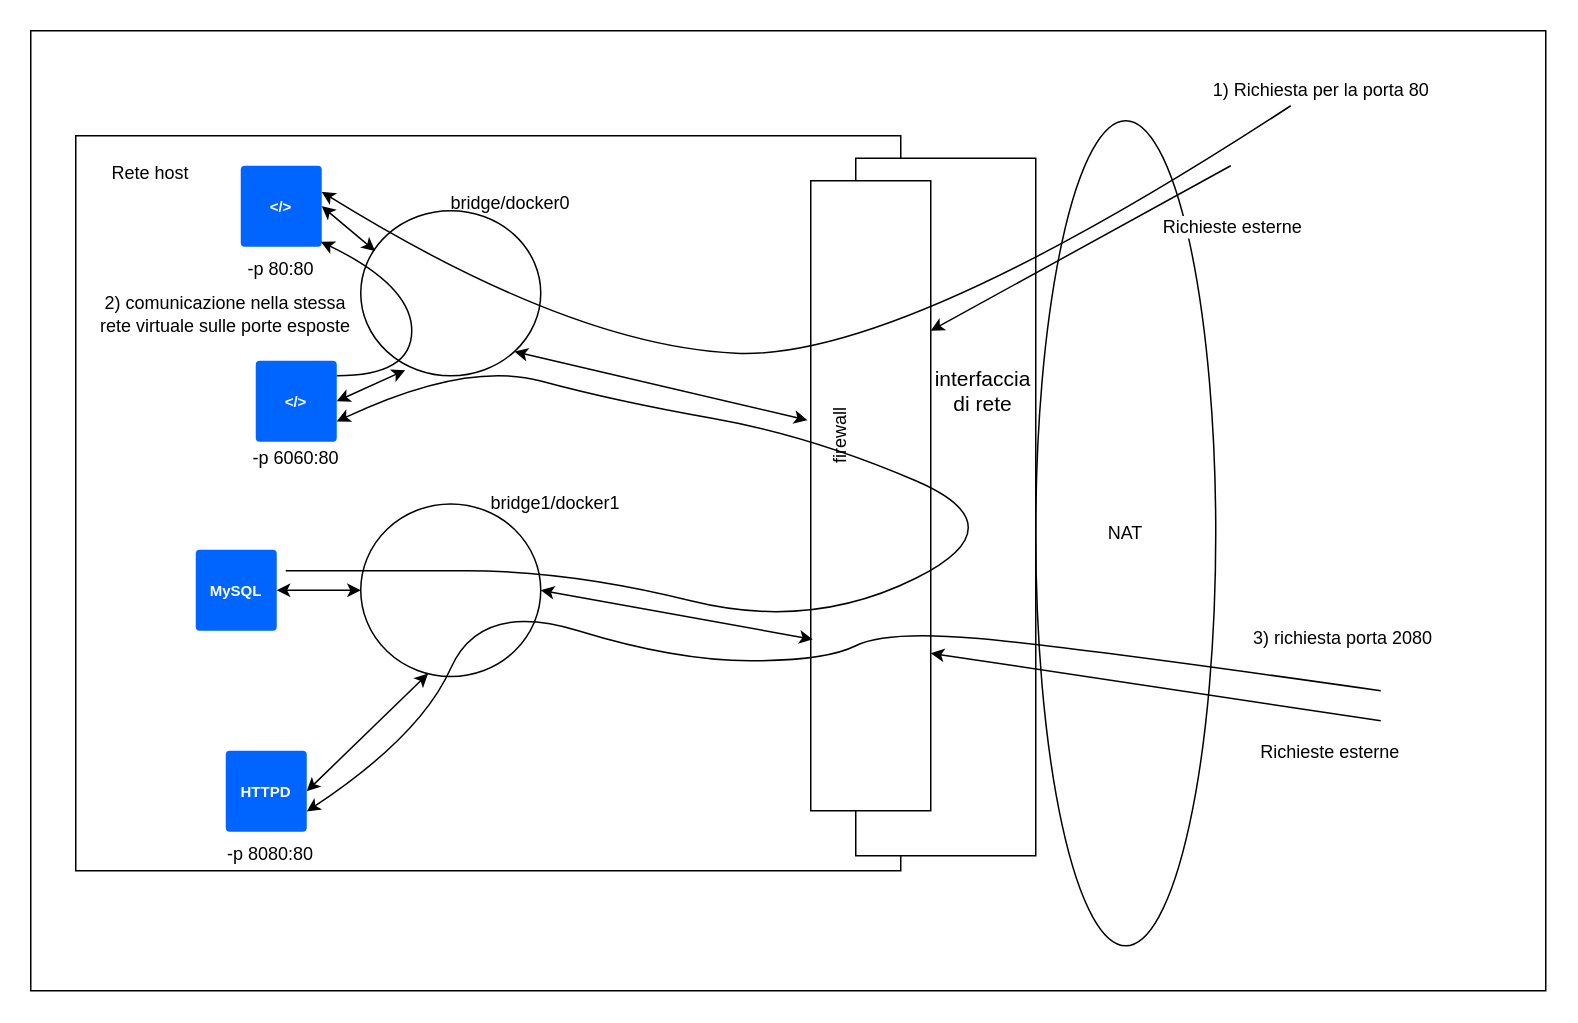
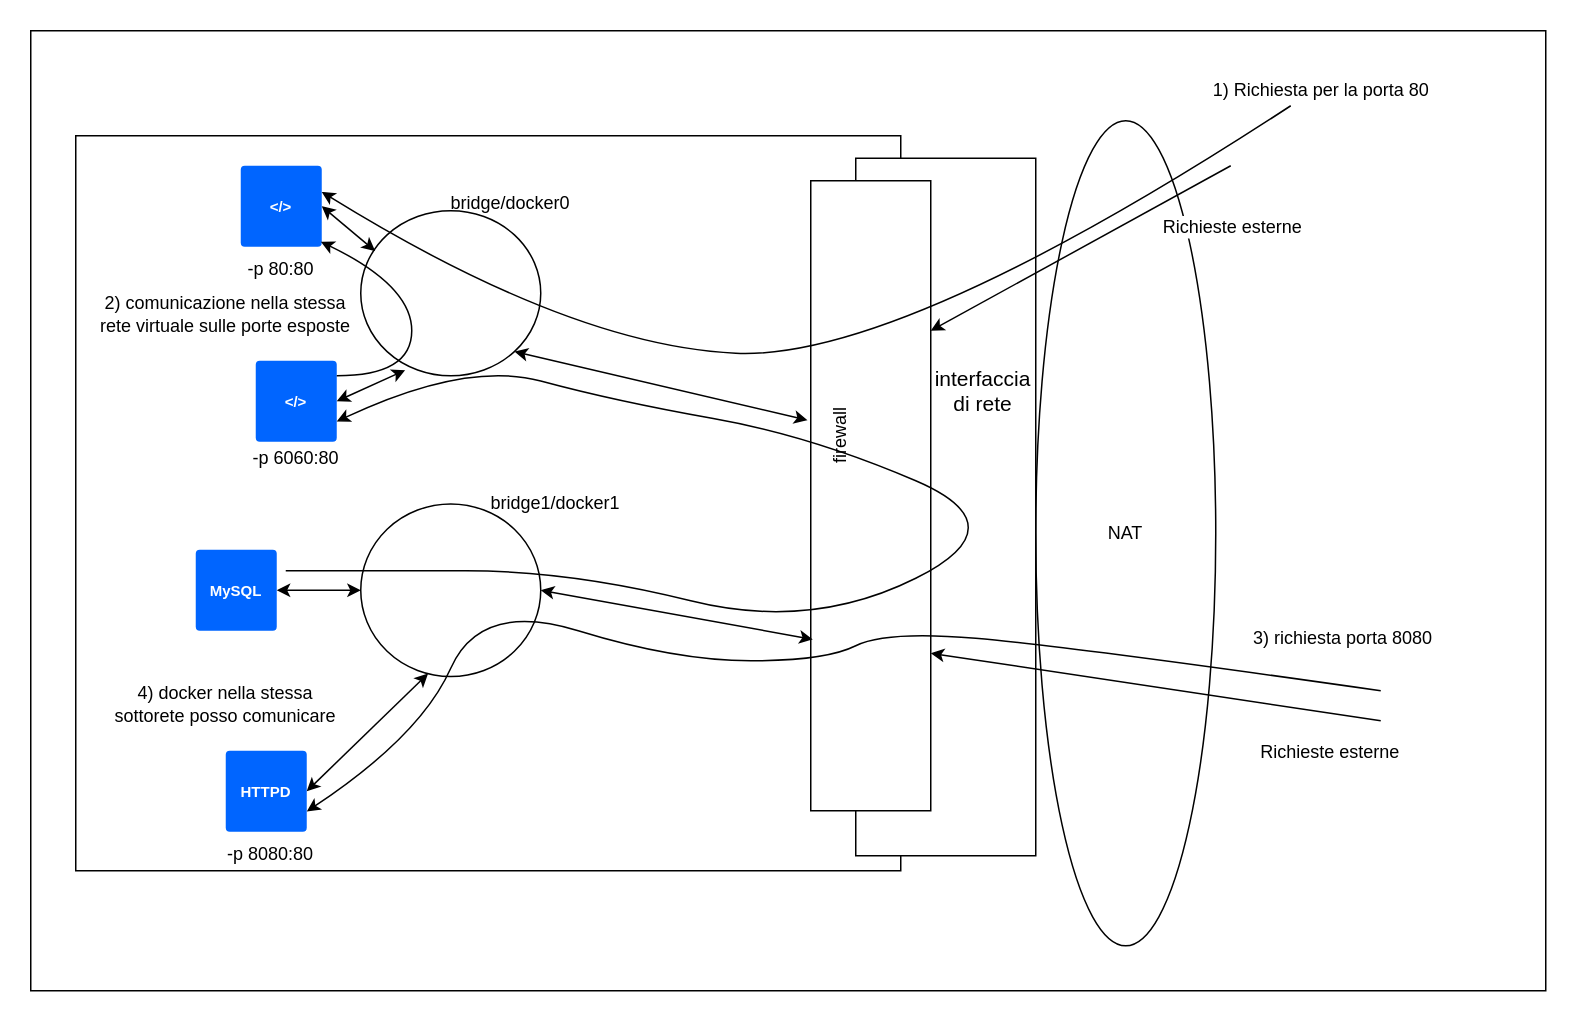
node "Rete host": removed
node "3) richiesta porta 2080": label "3) richiesta porta 2080" -> "3) richiesta porta 8080"
node "4) docker nella stessa sottorete posso comunicare": added
